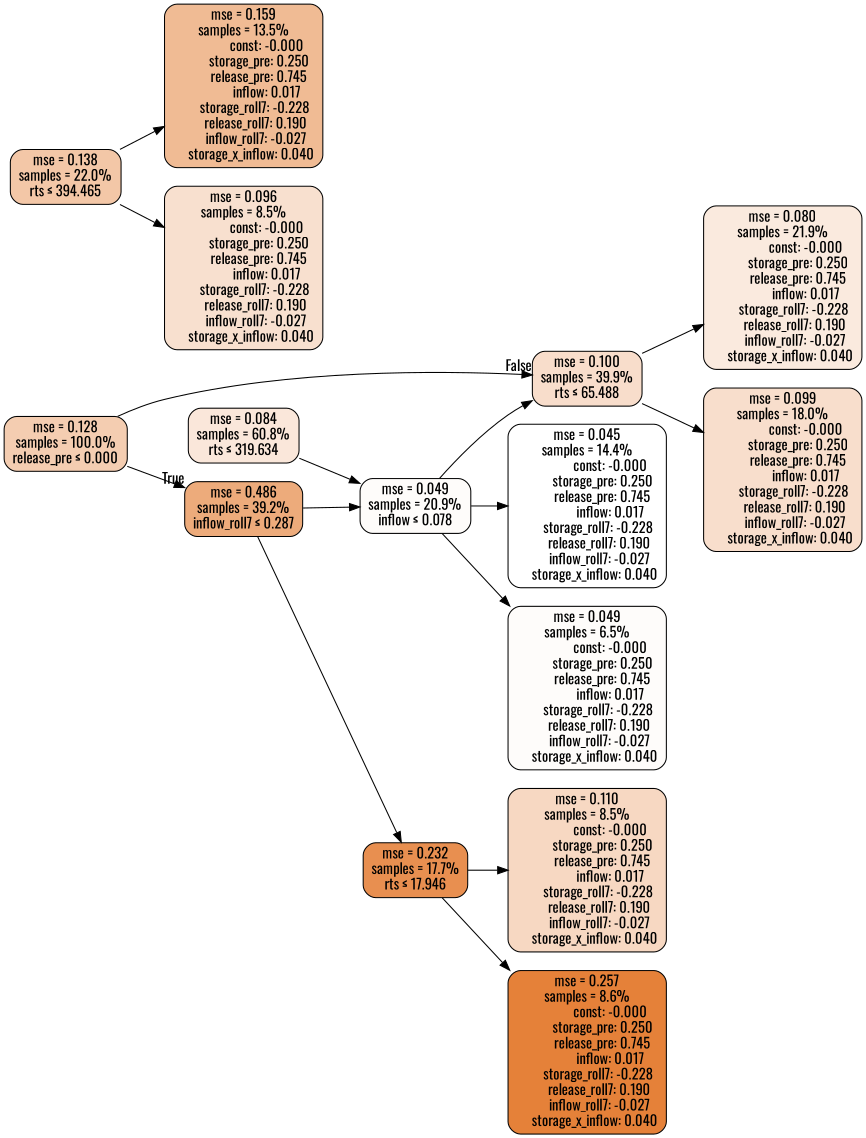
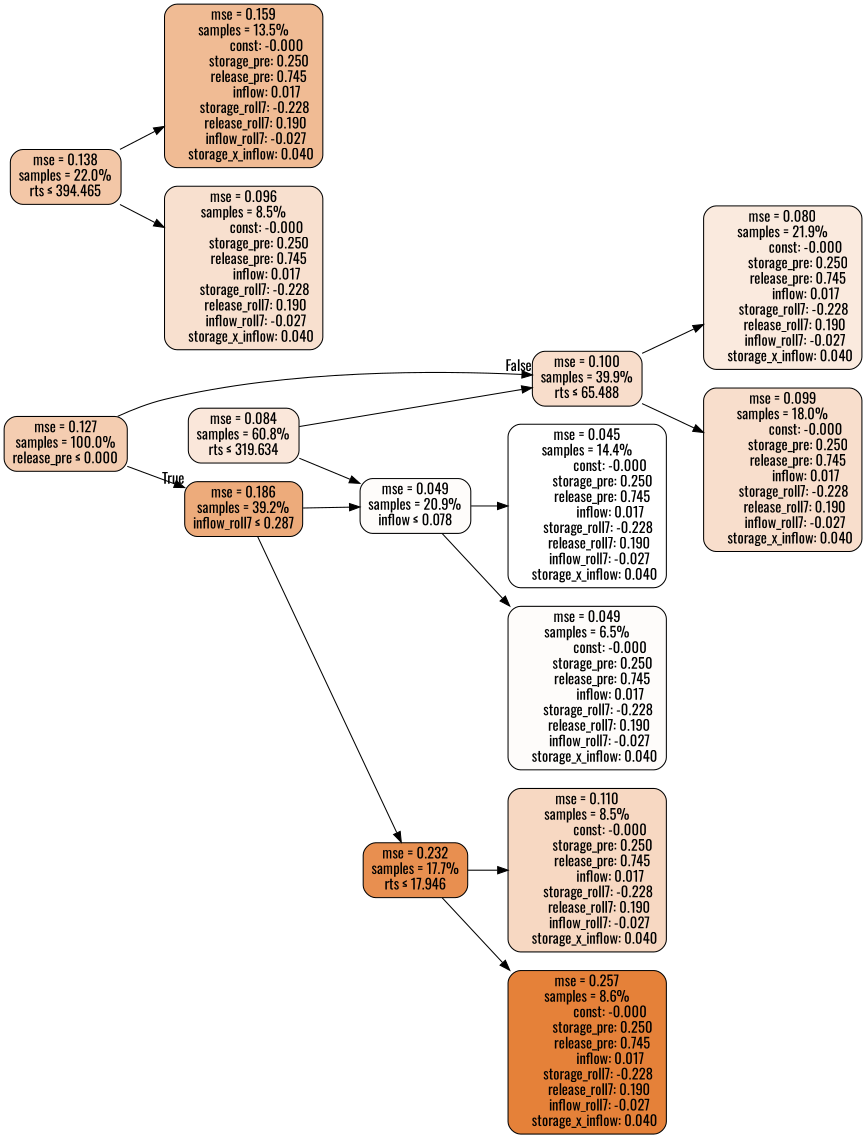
edge "mse = 0.049 samples = 20.9% inflow ≤ 0.078" -> "mse = 0.100 samples = 39.9% rts ≤ 65.488": now "mse = 0.084 samples = 60.8% rts ≤ 319.634" -> "mse = 0.100 samples = 39.9% rts ≤ 65.488"
node "mse = 0.128 samples = 100.0% release_pre ≤ 0.000": label "mse = 0.128 samples = 100.0% release_pre ≤ 0.000" -> "mse = 0.127 samples = 100.0% release_pre ≤ 0.000"
node "mse = 0.486 samples = 39.2% inflow_roll7 ≤ 0.287": label "mse = 0.486 samples = 39.2% inflow_roll7 ≤ 0.287" -> "mse = 0.186 samples = 39.2% inflow_roll7 ≤ 0.287"
